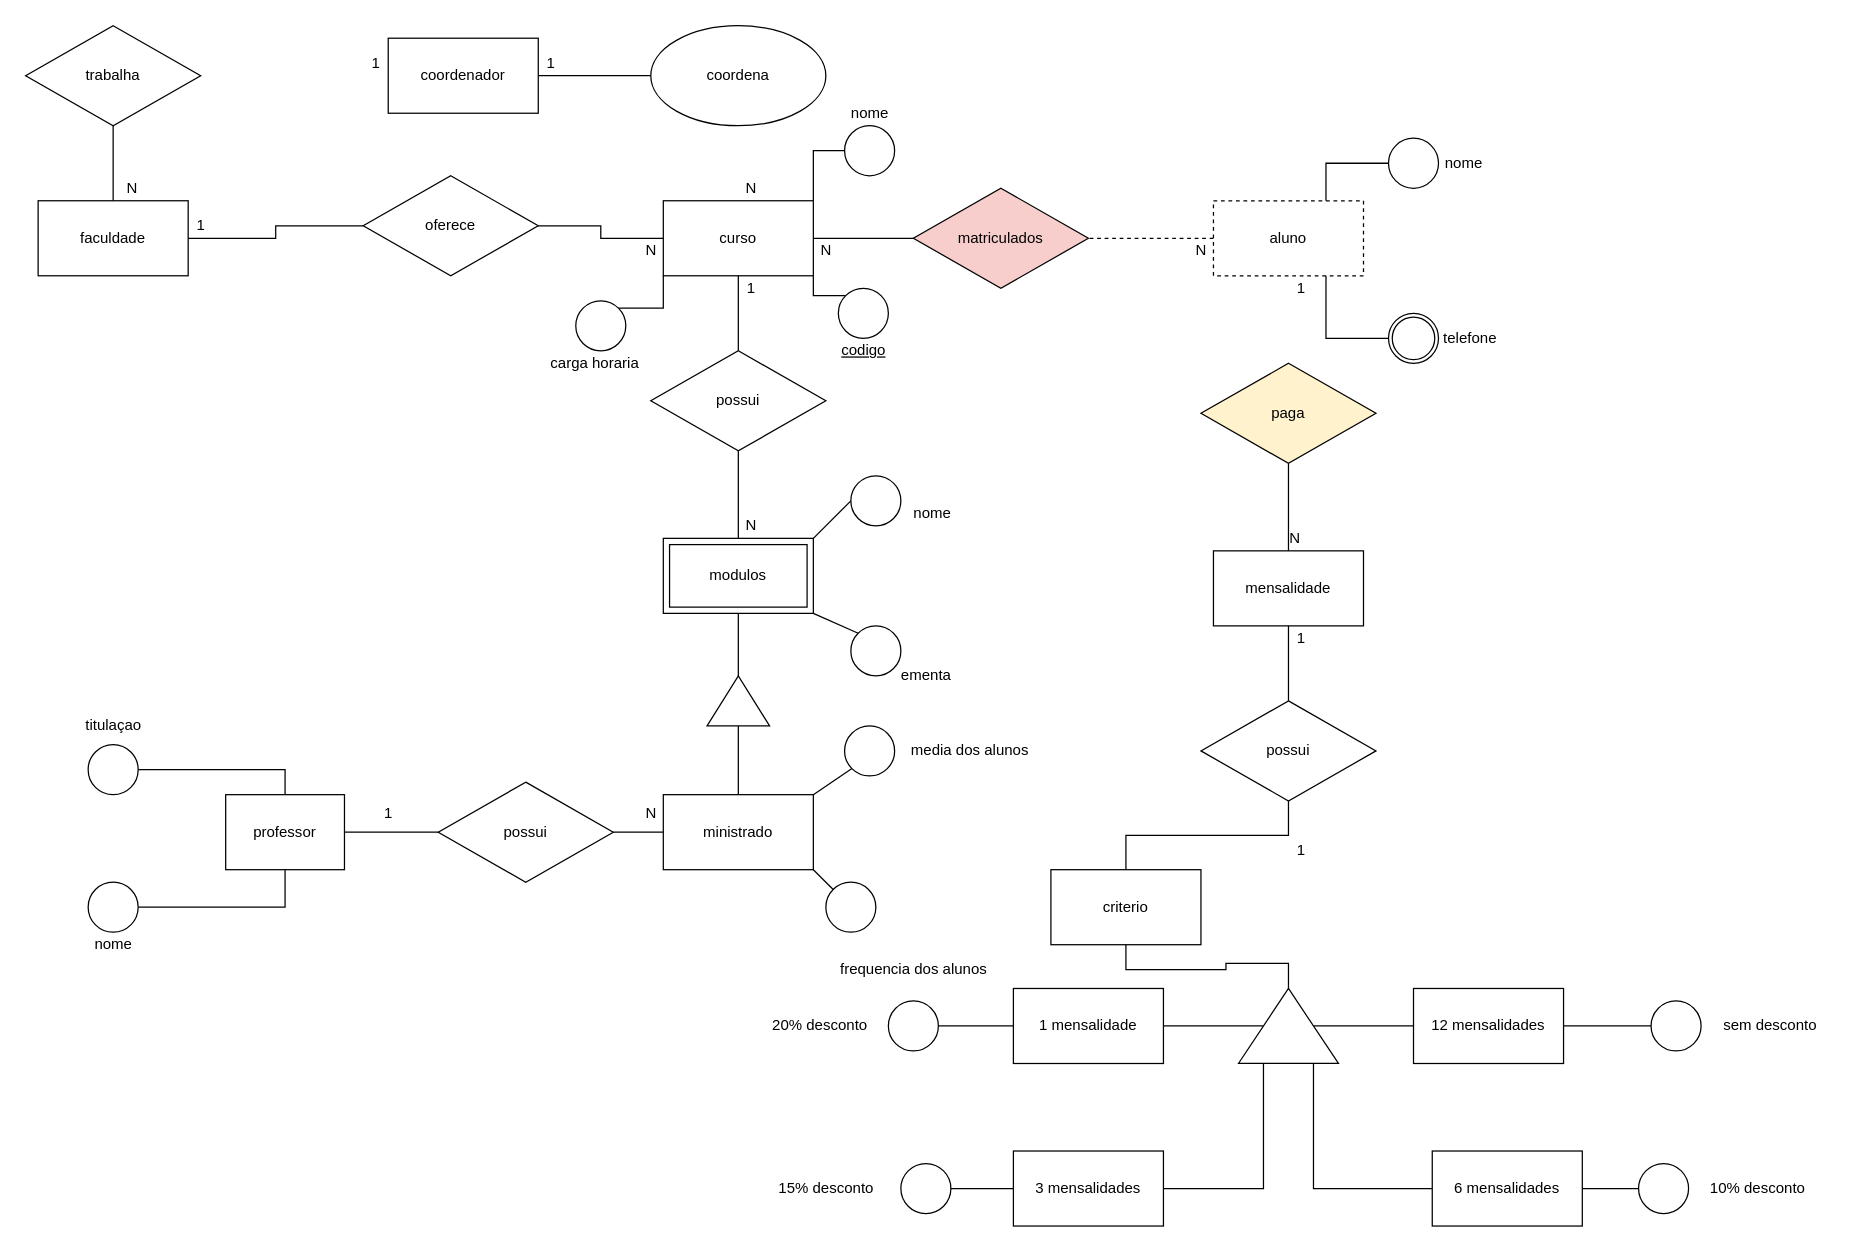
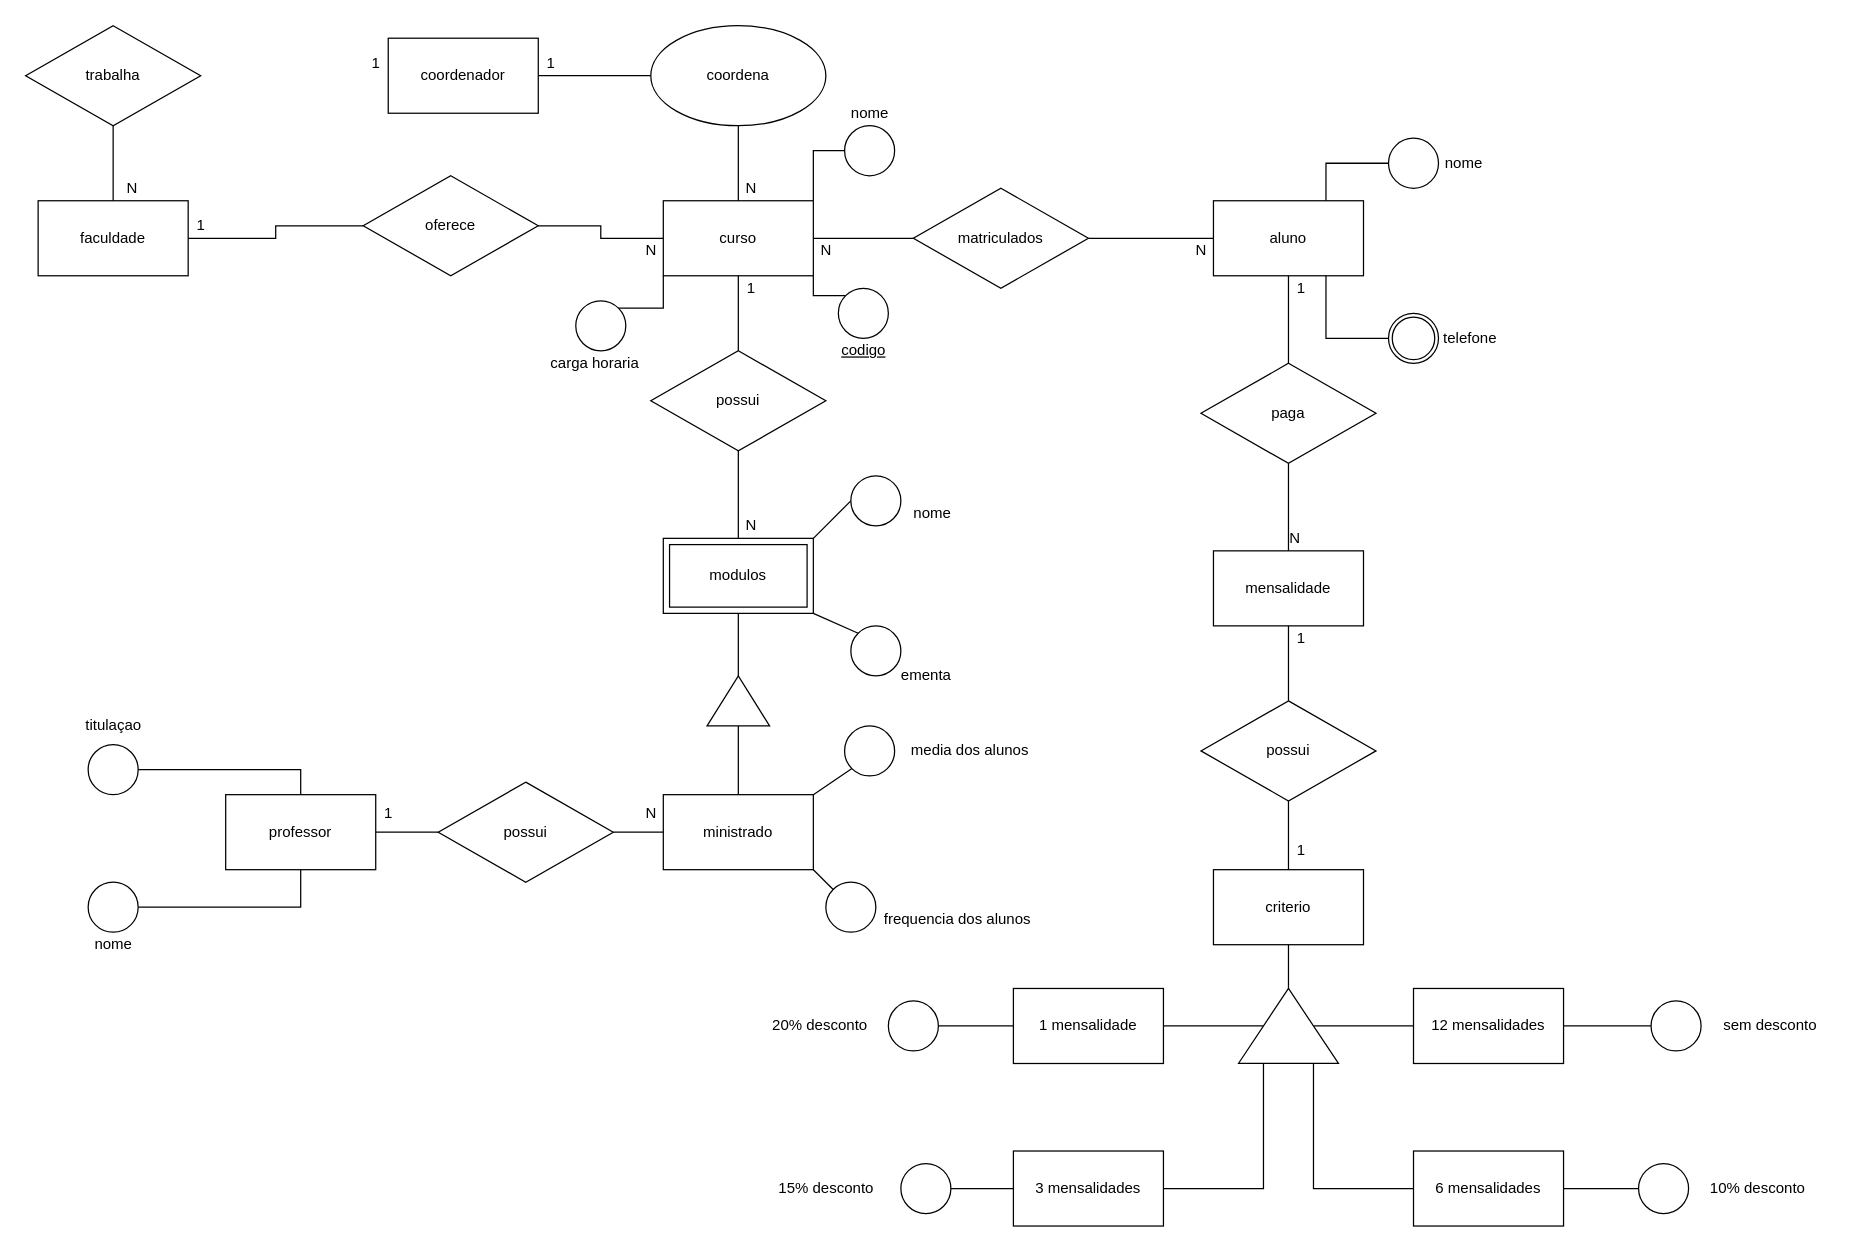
edge "coordena" -- "curso": added
node "matriculados": fillcolor #f8cecc -> #ffffff
edge "matriculados" -- "aluno": style dashed -> solid
node "aluno": style dashed -> solid
edge "aluno" -- "paga": added
node "paga": fillcolor #fff2cc -> #ffffff
node "professor": size 119x75 -> 150x75
node "criterio": moved (1126, 907) -> (1288, 907)
node "frequencia dos alunos": moved (913, 969) -> (957, 919)
node "6 mensalidades": moved (1507, 1188) -> (1488, 1188)
